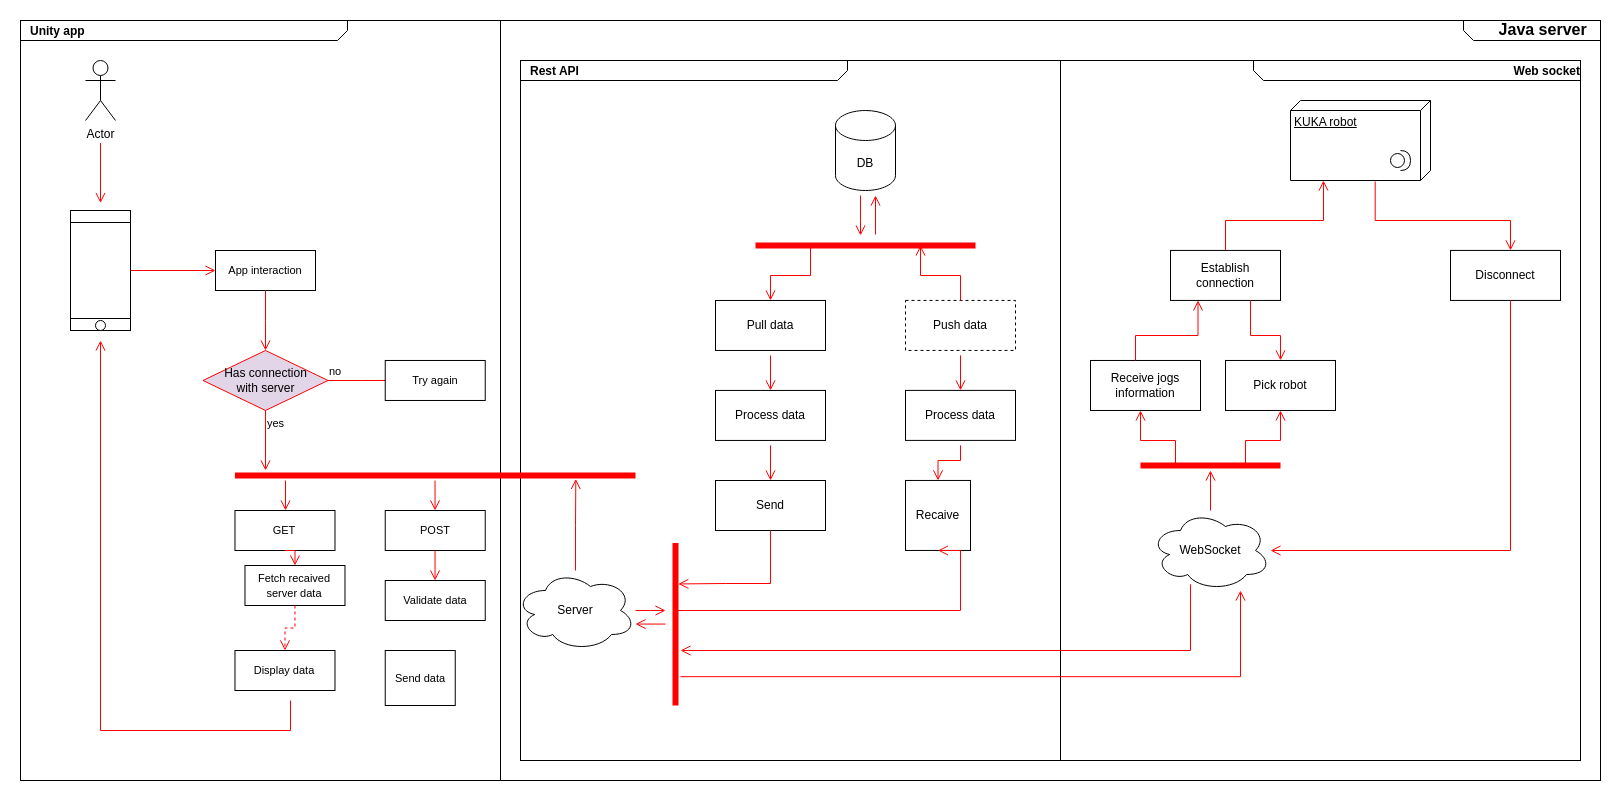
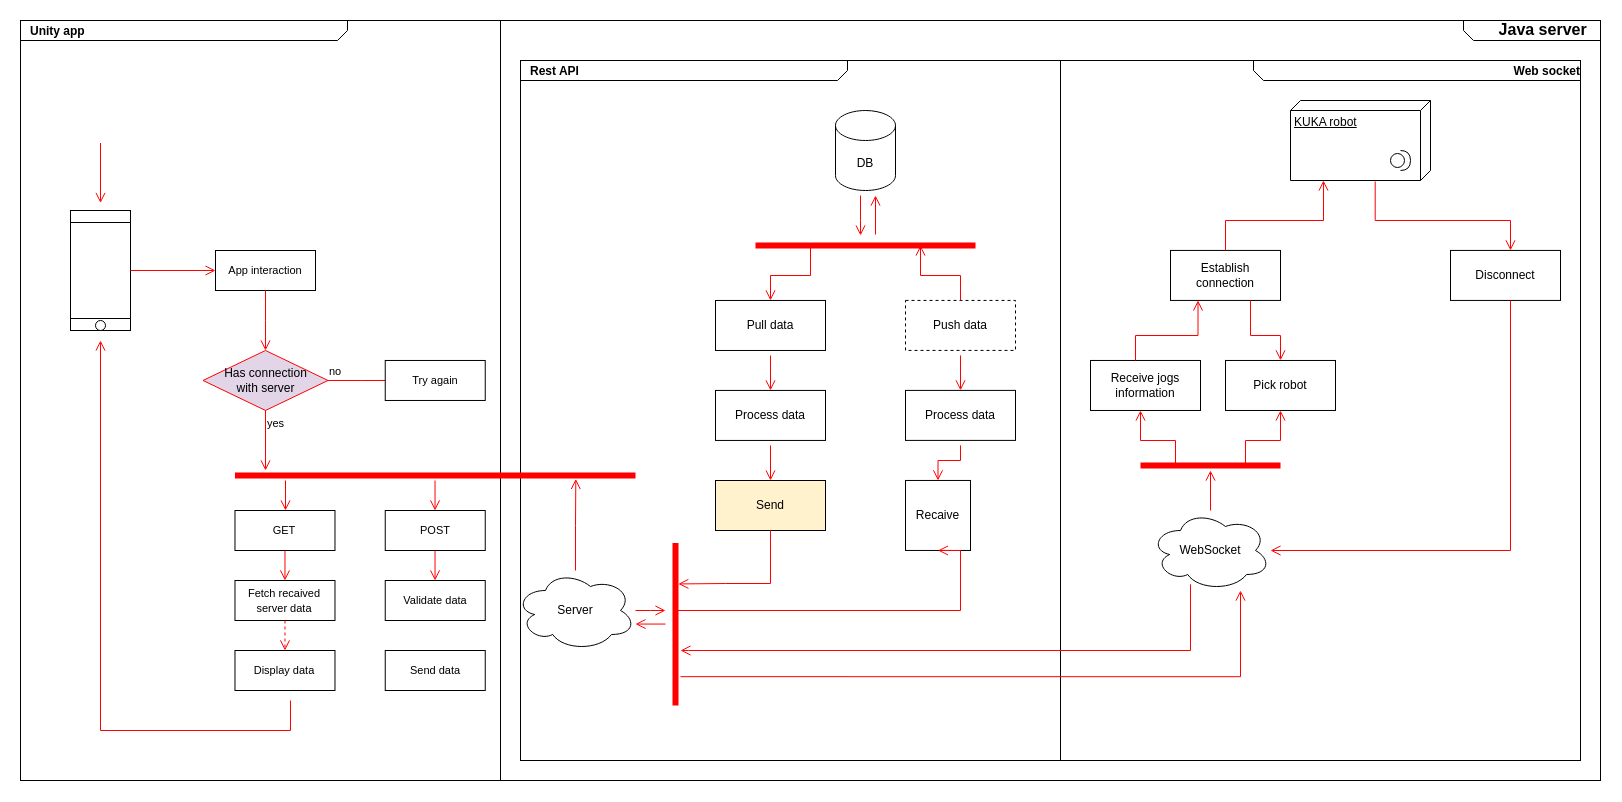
node "Actor": removed
node "Send": fillcolor #ffffff -> #fff2cc
node "Fetch recaived server data": moved (295, 586) -> (285, 601)
node "Send data": size 70x55 -> 100x40
